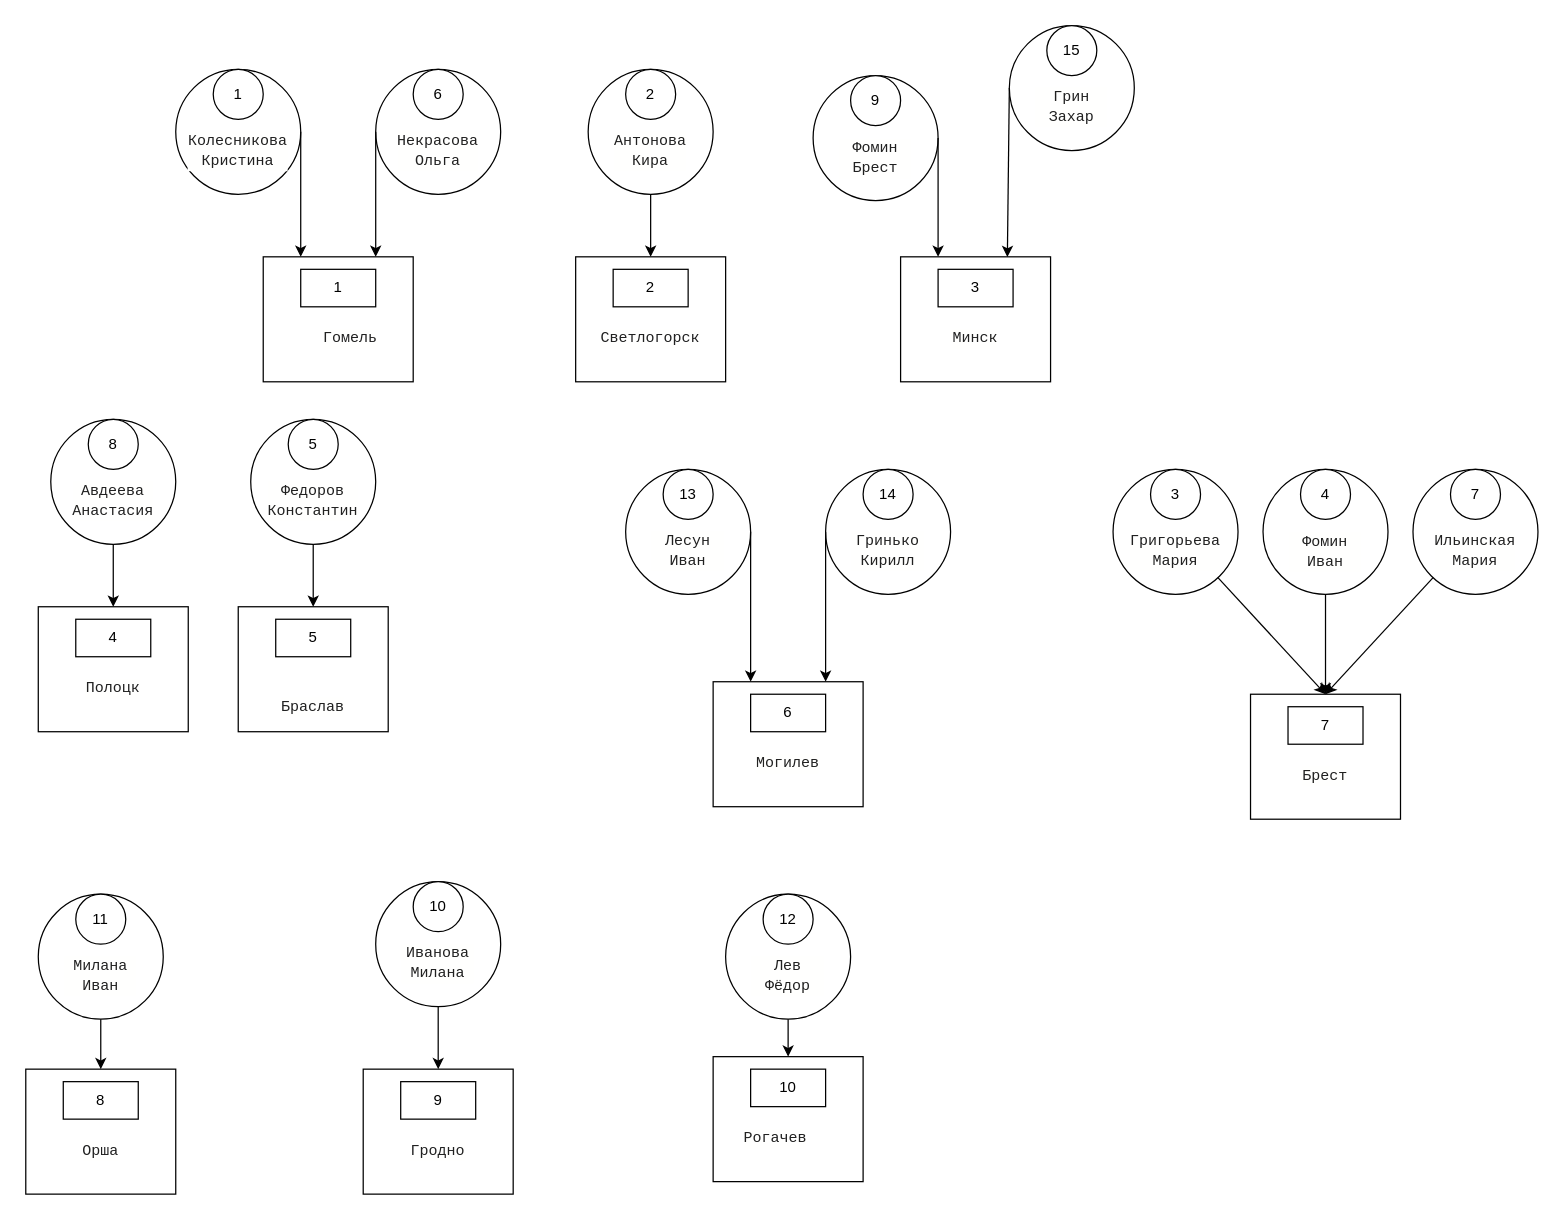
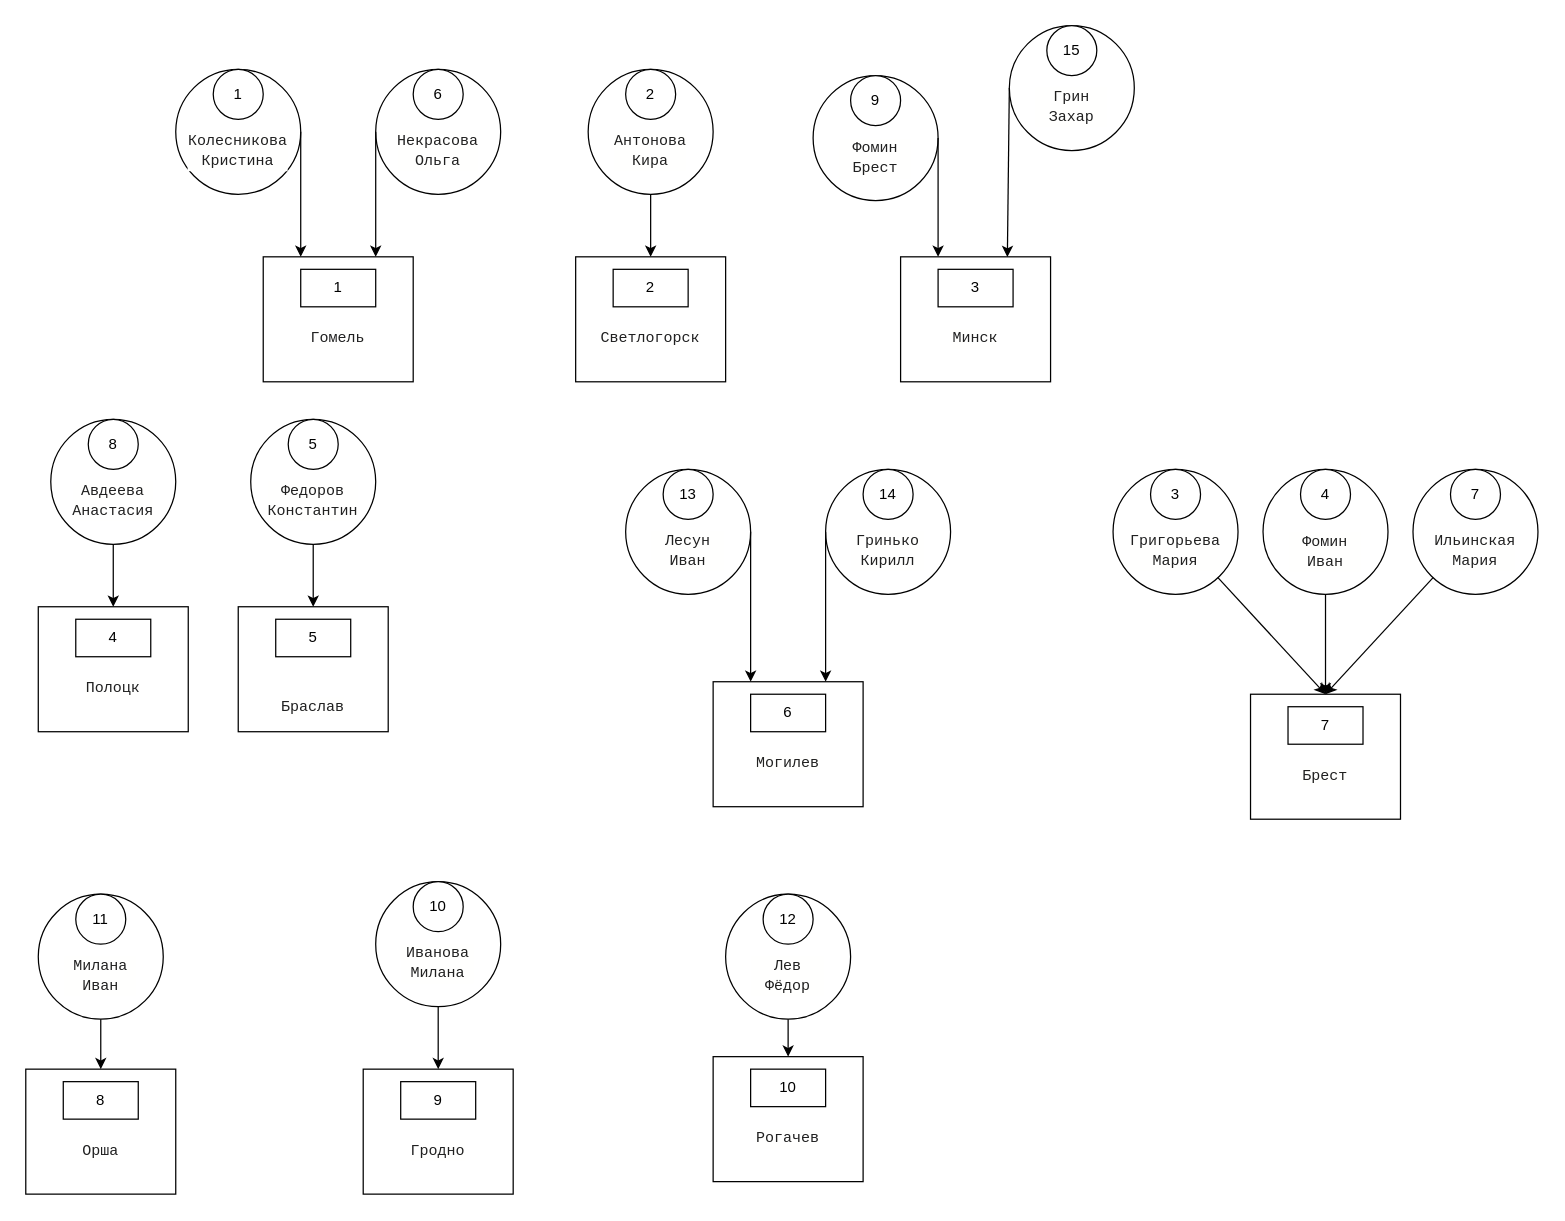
node "Гомель": moved (351, 338) -> (338, 338)
node "Рогачев": moved (776, 1138) -> (788, 1138)
